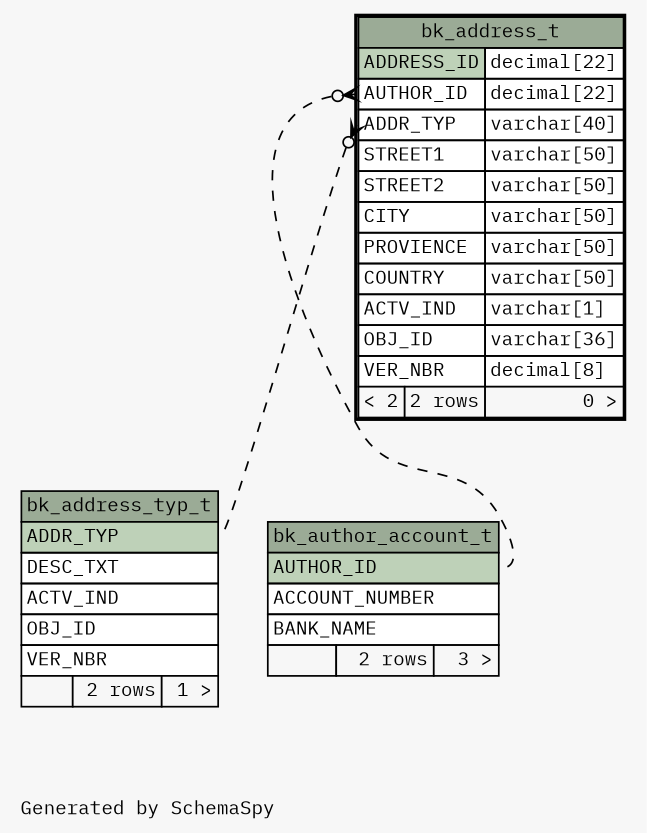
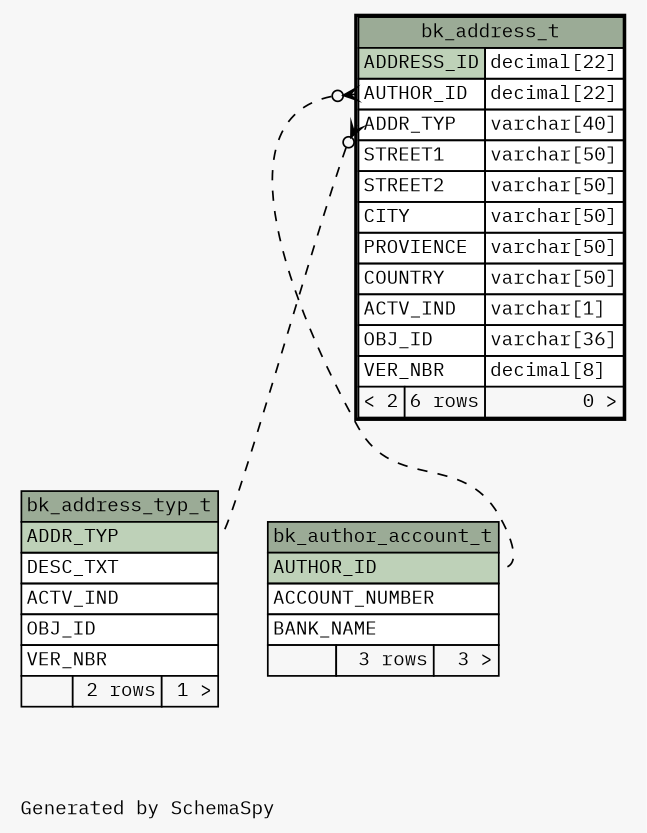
node "bk_address_t": text "2 rows" -> "6 rows"
node "bk_author_account_t": text "2 rows" -> "3 rows"
